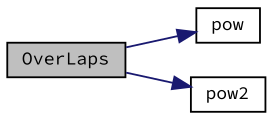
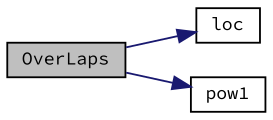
node "pow": label "pow" -> "loc"
node "pow2": label "pow2" -> "pow1"
